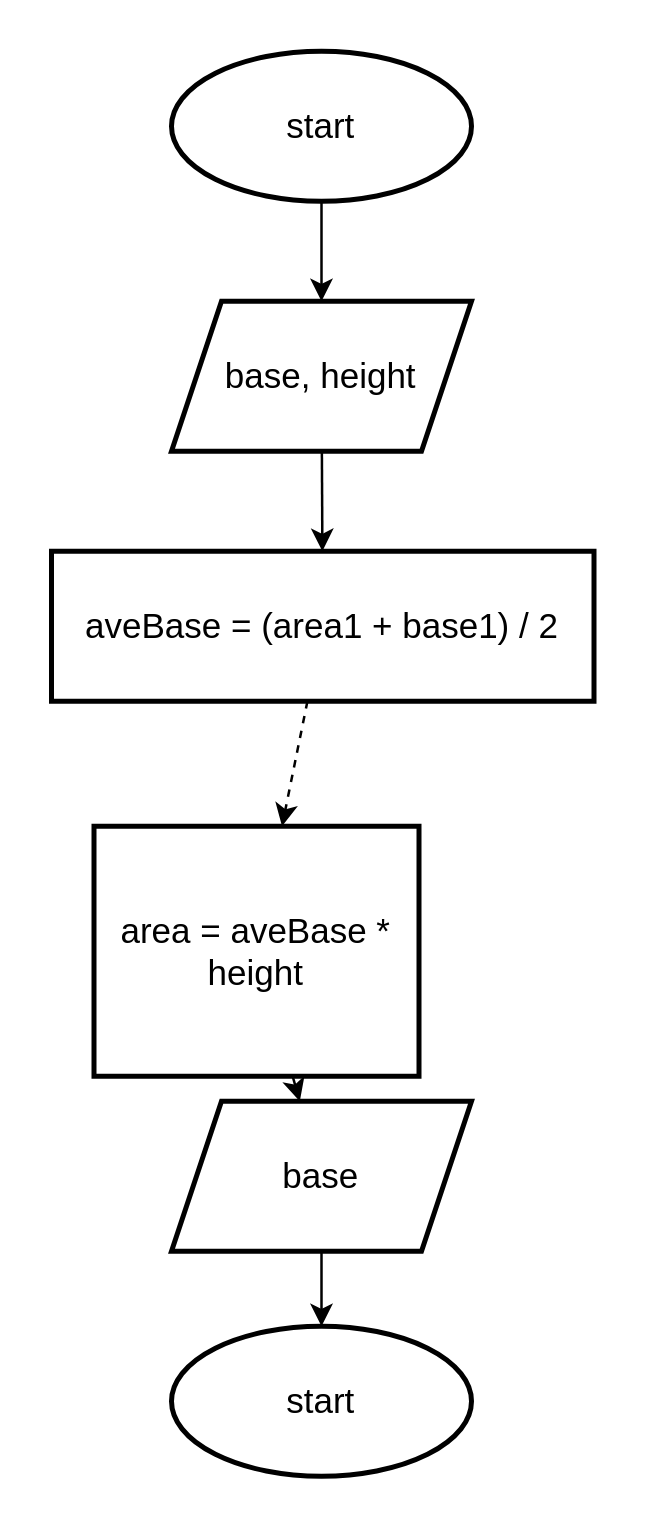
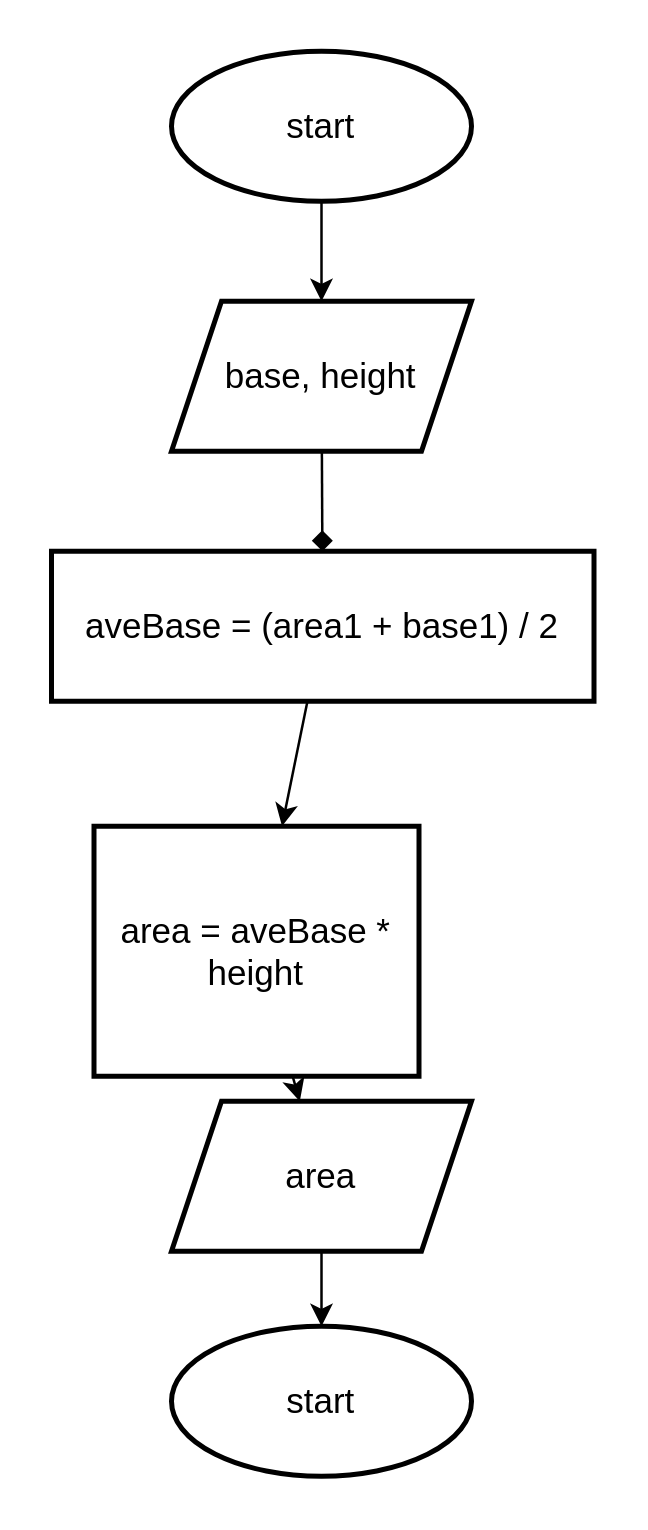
edge "base, height" -> "aveBase = (area1 + base1) / 2": arrowhead classic -> diamond
edge "aveBase = (area1 + base1) / 2" -> "area = aveBase * height": style dashed -> solid
node "base": label "base" -> "area"
